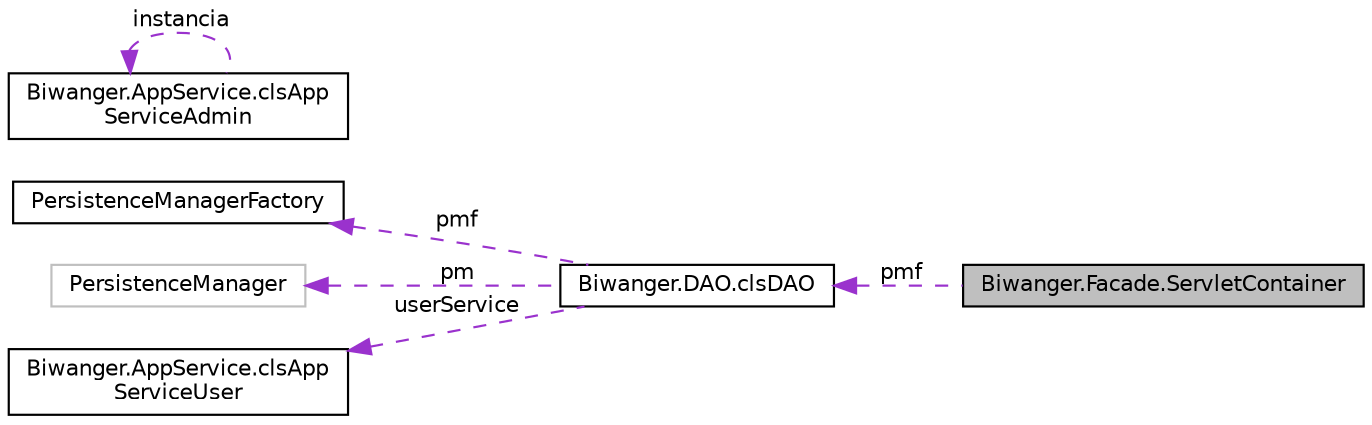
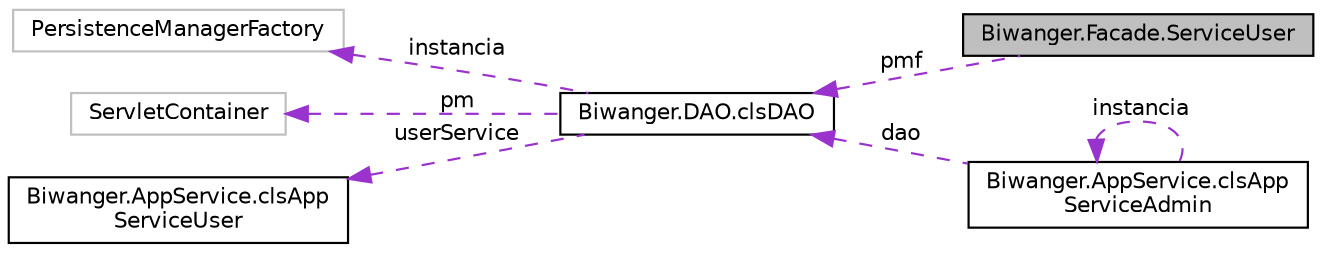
edge "Biwanger.AppService.clsApp ServiceAdmin" -> "Biwanger.DAO.clsDAO": added, label "dao"
node "PersistenceManagerFactory": color black -> grey75
edge "Biwanger.DAO.clsDAO" -> "PersistenceManagerFactory": label " pmf" -> " instancia"
node "PersistenceManager": label "PersistenceManager" -> "ServletContainer"
node "Biwanger.Facade.ServletContainer": label "Biwanger.Facade.ServletContainer" -> "Biwanger.Facade.ServiceUser"
